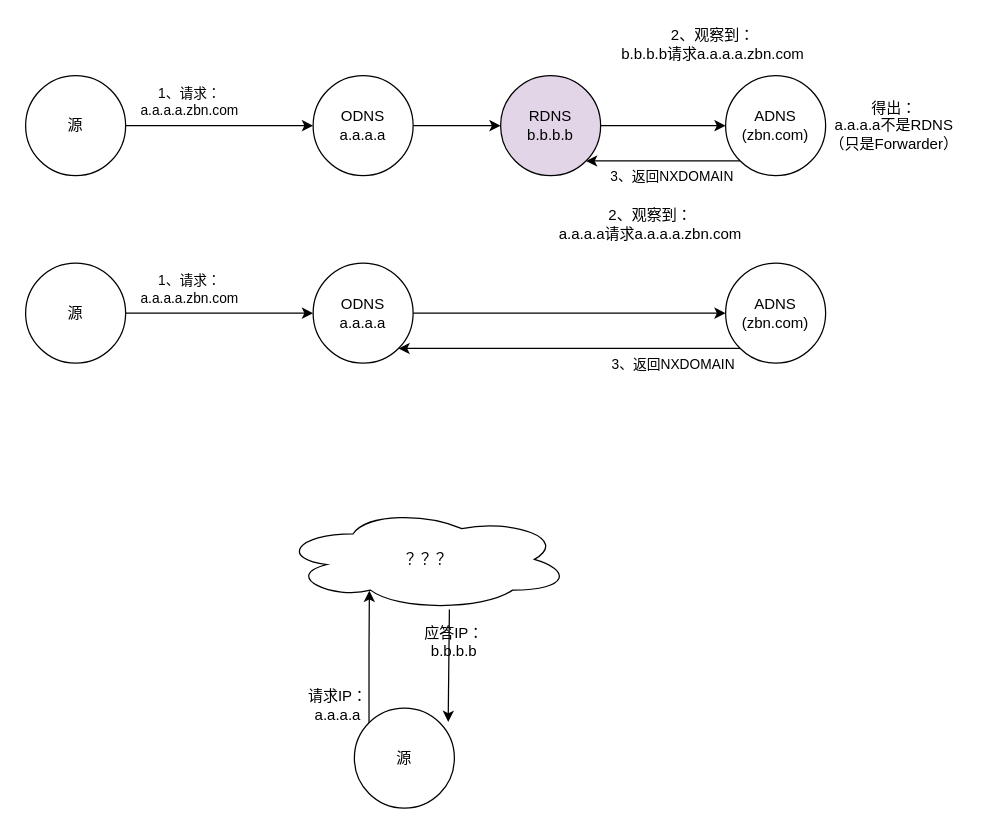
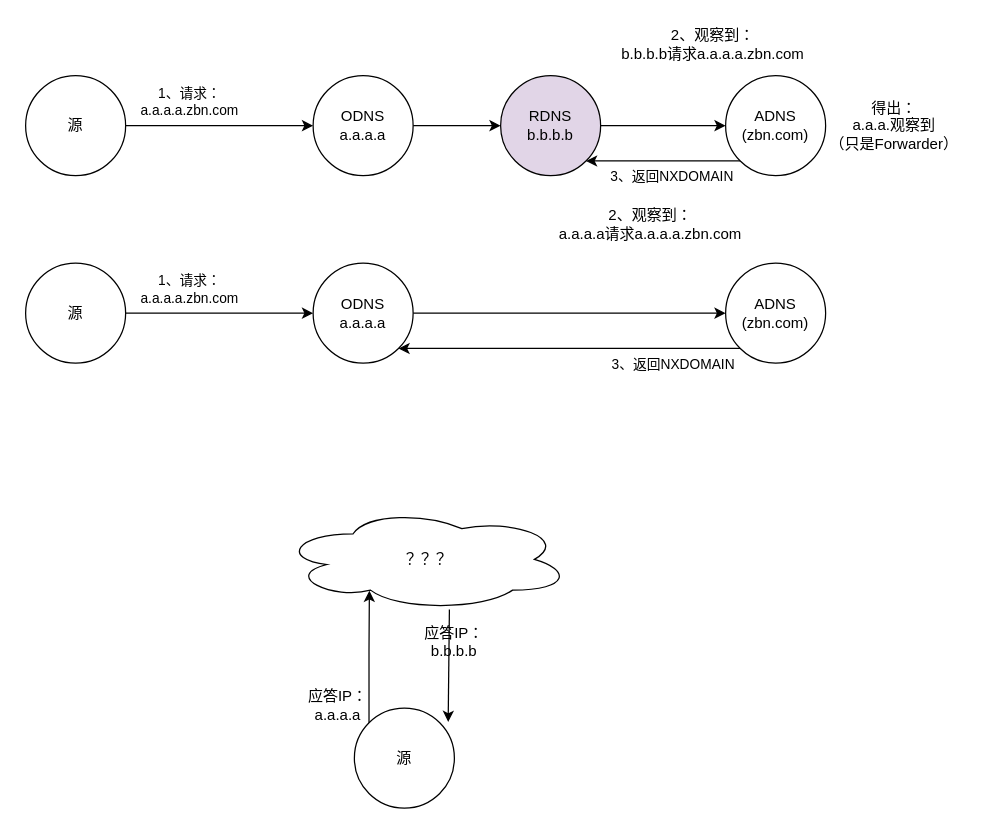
node "得出： a.a.a.a不是RDNS （只是Forwarder）": label "得出： a.a.a.a不是RDNS （只是Forwarder）" -> "得出： a.a.a.观察到 （只是Forwarder）"
node "请求IP： a.a.a.a": label "请求IP： a.a.a.a" -> "应答IP： a.a.a.a"
